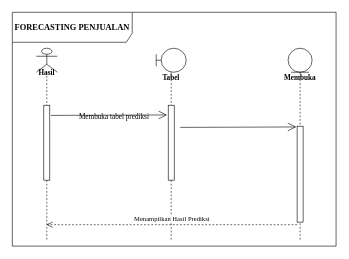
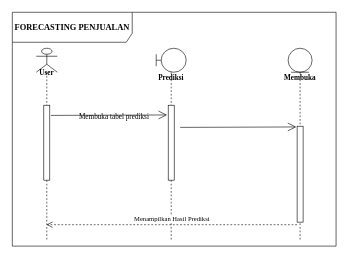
node "Hasil": label "Hasil" -> "User"
node "Tabel": label "Tabel" -> "Prediksi"
